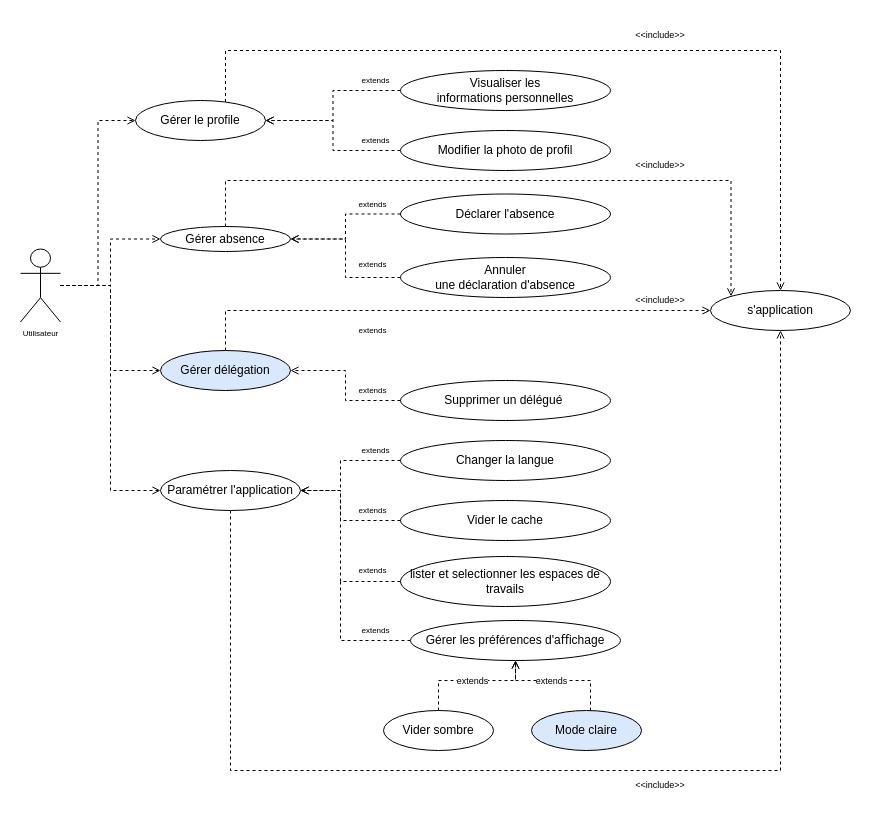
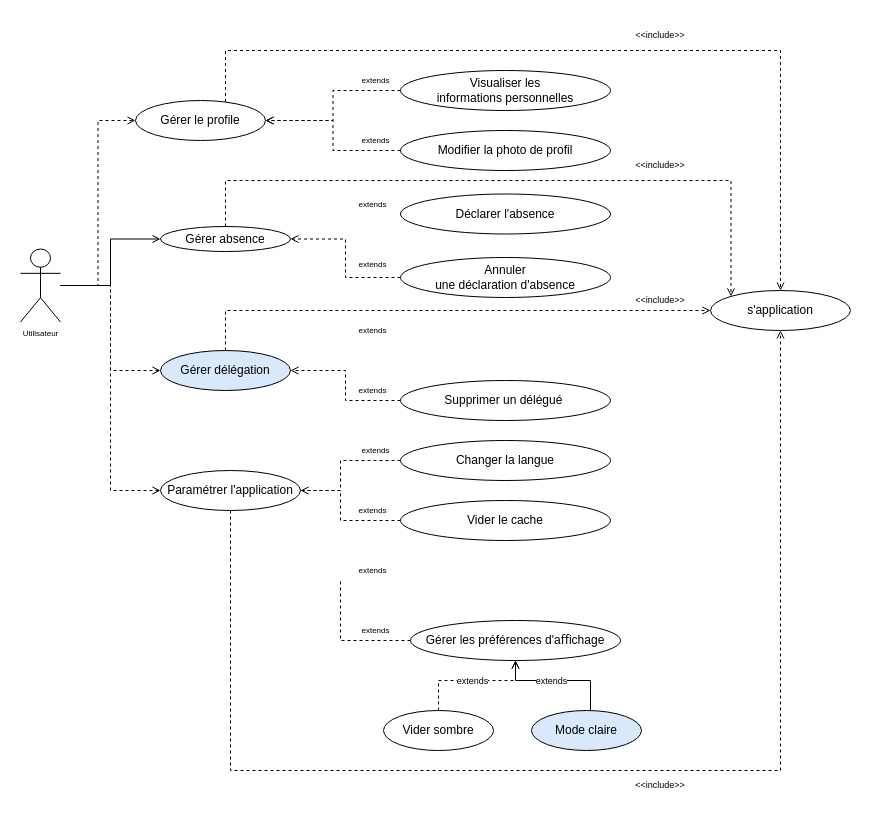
edge "Déclarer l'absence" -> "Gérer absence": removed
edge "Utilisateur" -> "Gérer absence": style dashed -> solid
edge "lister et selectionner les espaces de travails" -> "Paramétrer l'application": removed
node "lister et selectionner les espaces de travails": removed
edge "Mode claire" -> "Gérer les préférences d'aﬀichage": style dashed -> solid
